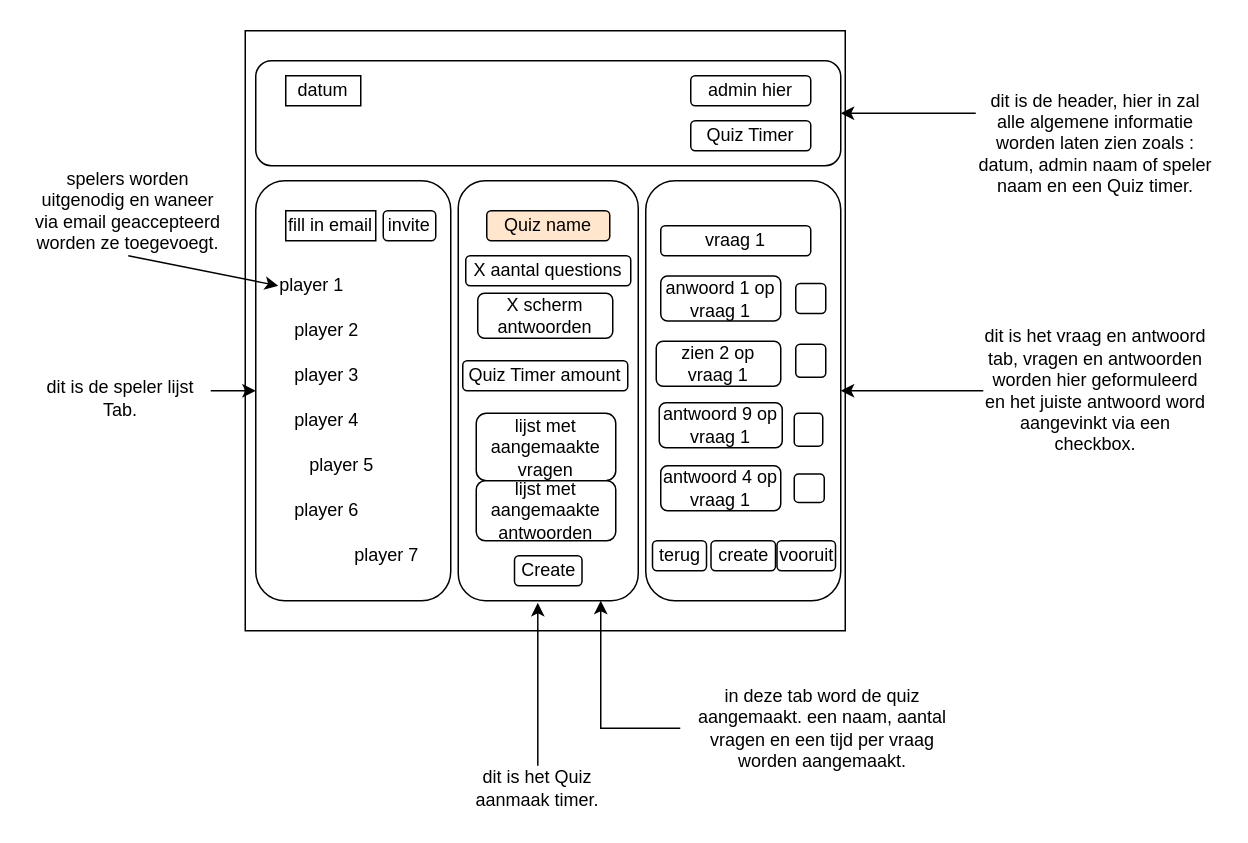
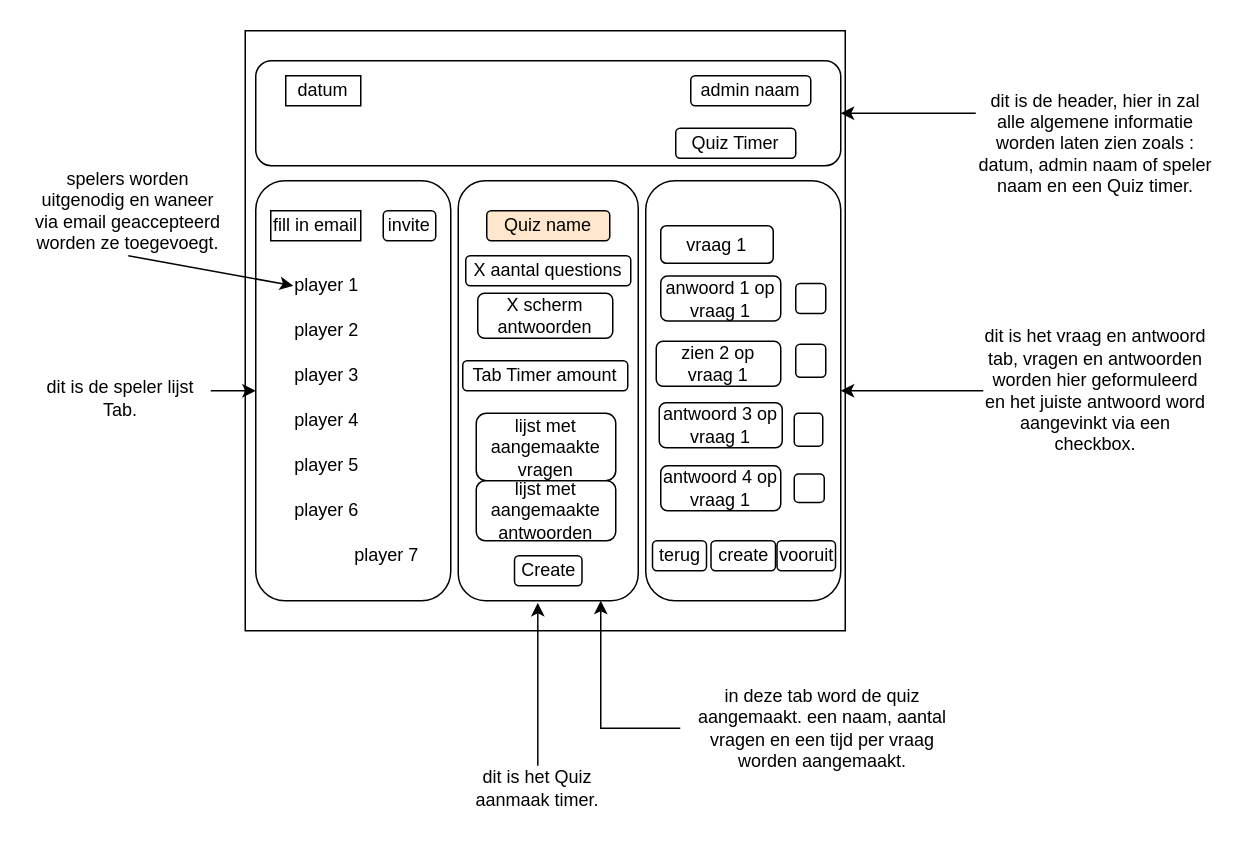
node "admin hier": label "admin hier" -> "admin naam"
node "Quiz Timer": moved (751, 136) -> (736, 143)
node "fill in email": moved (331, 226) -> (316, 226)
node "vraag 1": size 150x30 -> 113x38
node "player 1": moved (312, 286) -> (327, 286)
node "Quiz Timer amount": label "Quiz Timer amount" -> "Tab Timer amount"
node "antwoord 9 op vraag 1": label "antwoord 9 op vraag 1" -> "antwoord 3 op vraag 1"
node "player 5": moved (342, 466) -> (327, 466)
